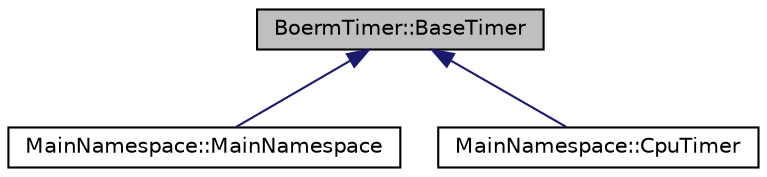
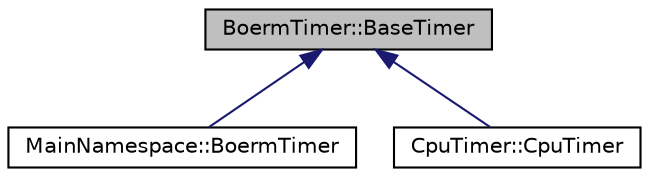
node "MainNamespace::MainNamespace": label "MainNamespace::MainNamespace" -> "MainNamespace::BoermTimer"
node "MainNamespace::CpuTimer": label "MainNamespace::CpuTimer" -> "CpuTimer::CpuTimer"
